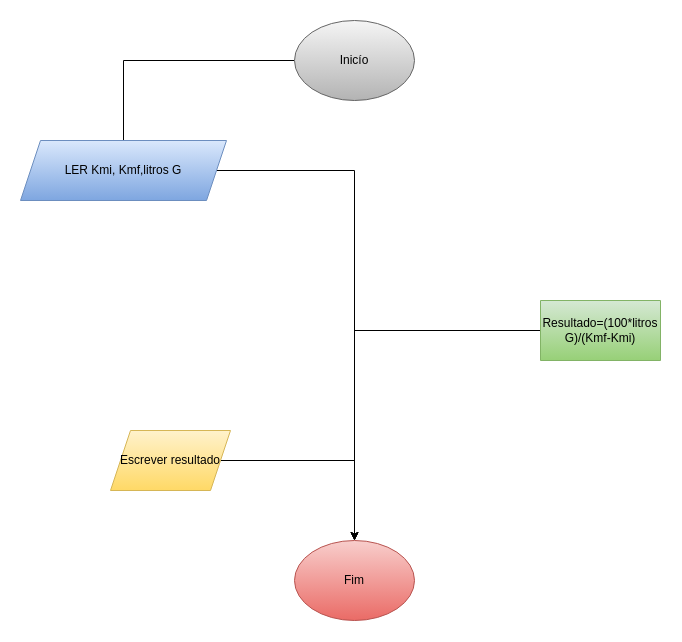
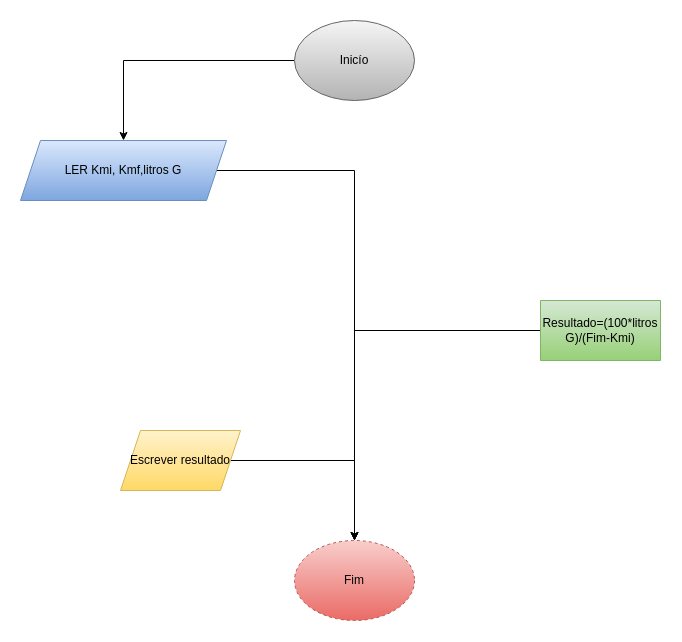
edge "Inicío" -- "LER Kmi, Kmf,litros G": arrowhead none -> classic
node "Resultado=(100*litros G)/(Kmf-Kmi)": label "Resultado=(100*litros G)/(Kmf-Kmi)" -> "Resultado=(100*litros G)/(Fim-Kmi)"
node "Escrever resultado": moved (171, 461) -> (181, 461)
node "Fim": style solid -> dashed
